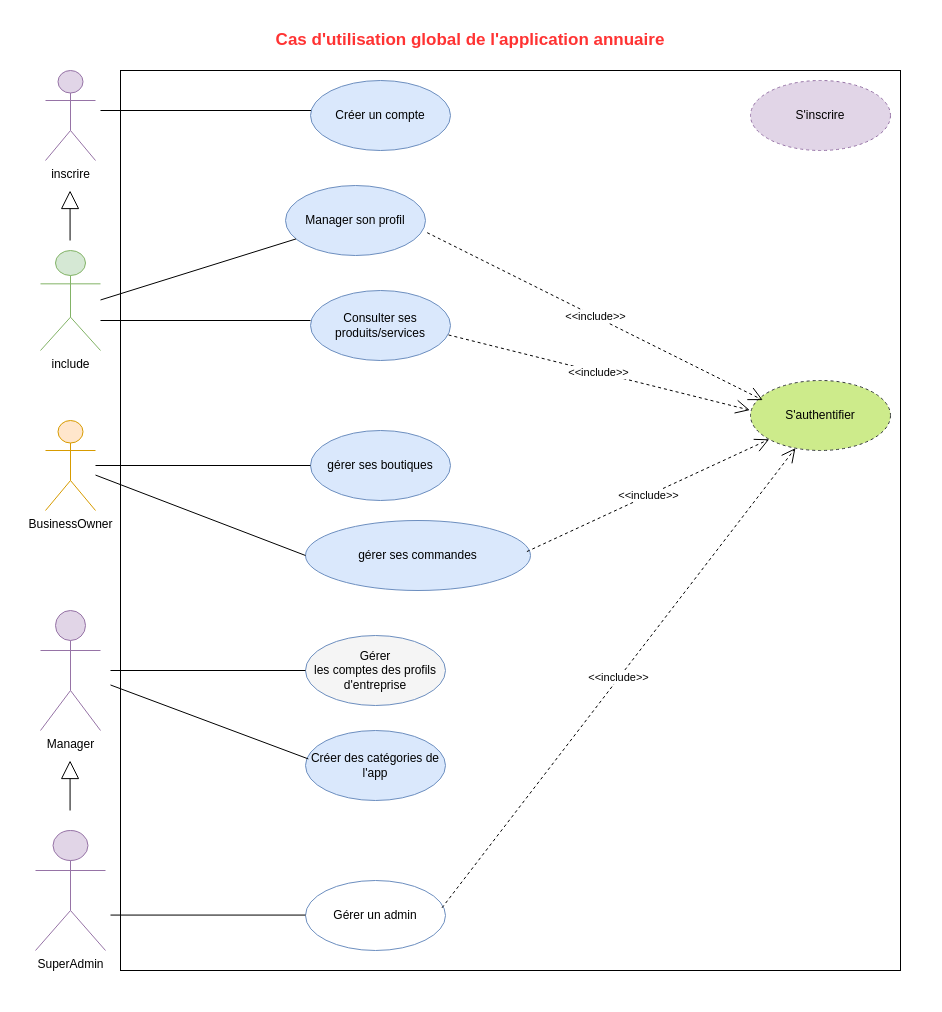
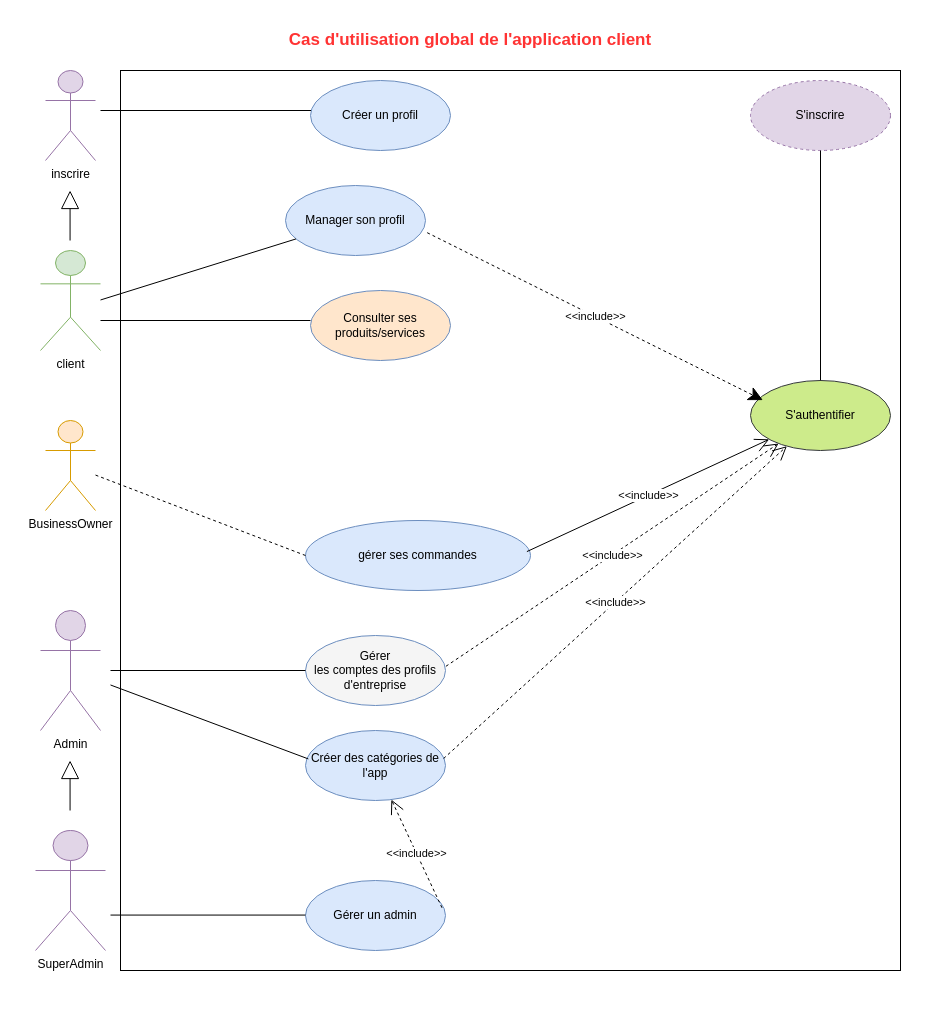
node "Cas d'utilisation global de l'application annuaire": label "Cas d'utilisation global de l'application annuaire" -> "Cas d'utilisation global de l'application client"
node "Créer un compte": label "Créer un compte" -> "Créer un profil"
edge "S'inscrire" -- "S'authentifier": added
node "Consulter ses produits/services": fillcolor #dae8fc -> #ffe6cc
edge "Consulter ses produits/services" -> "S'authentifier": removed, label "<<include>>"
node "include": label "include" -> "client"
edge "Manager son profil" -> "S'authentifier": arrowhead open -> classic
node "S'authentifier": style dashed -> solid
edge "BusinessOwner" -- "gérer ses boutiques": removed
node "gérer ses boutiques": removed
edge "BusinessOwner" -- "gérer ses commandes": style solid -> dashed
edge "gérer ses commandes" -> "S'authentifier": style dashed -> solid
edge "Gérer les comptes des profils d'entreprise" -> "S'authentifier": added, label "<<include>>"
edge "Créer des catégories de l'app" -> "S'authentifier": added, label "<<include>>"
edge "Gérer un admin" -> "S'authentifier": now "Gérer un admin" -> "Créer des catégories de l'app"
node "Manager": label "Manager" -> "Admin"
node "Gérer un admin": fillcolor #ffffff -> #dae8fc
